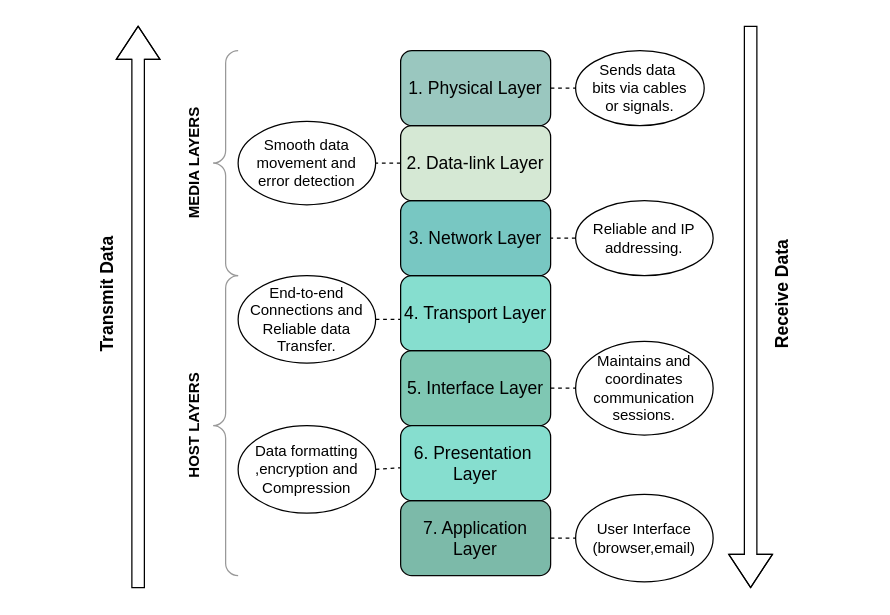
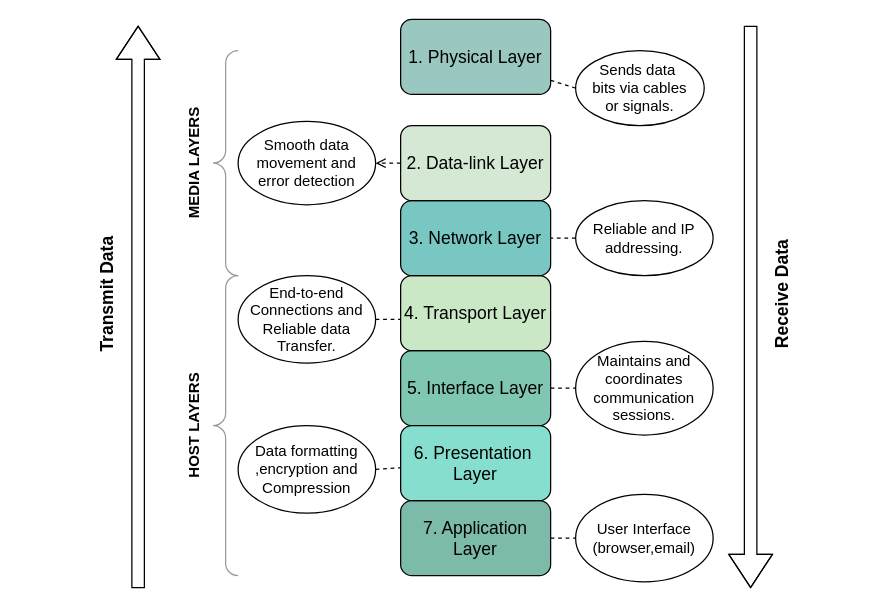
node "1. Physical Layer": moved (476, 88) -> (476, 57)
edge "2. Data-link Layer" -- "Smooth data movement and error detection": arrowhead none -> open
node "4. Transport Layer": fillcolor #86decf -> #cae8c6
